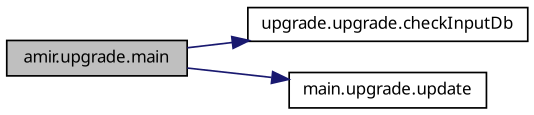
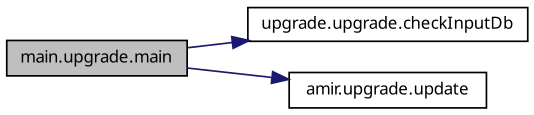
node "amir.upgrade.main": label "amir.upgrade.main" -> "main.upgrade.main"
node "main.upgrade.update": label "main.upgrade.update" -> "amir.upgrade.update"
